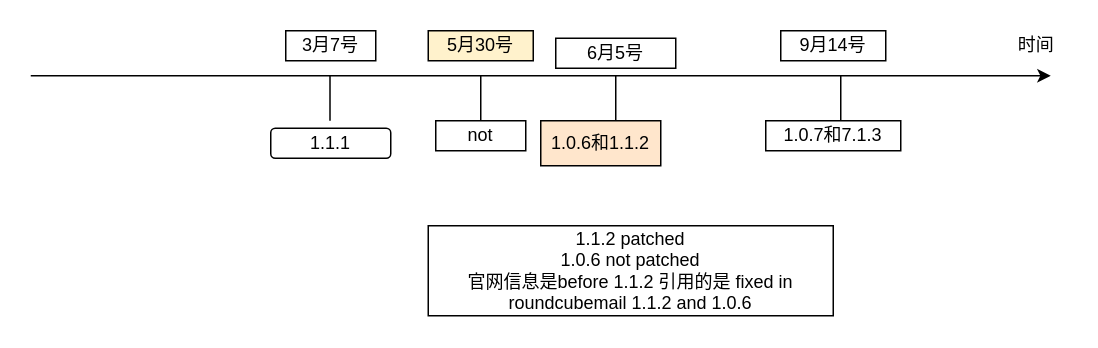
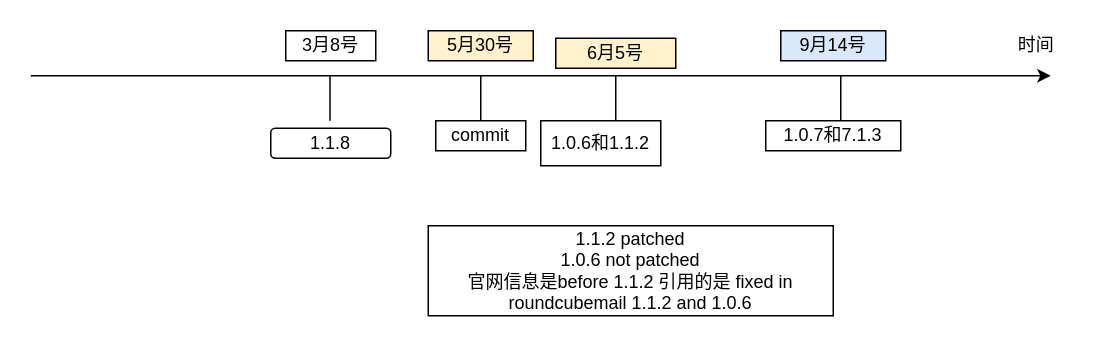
node "3月7号": label "3月7号" -> "3月8号"
node "9月14号": fillcolor #ffffff -> #dae8fc
node "6月5号": fillcolor #ffffff -> #fff2cc
node "not": label "not" -> "commit"
node "1.1.1": label "1.1.1" -> "1.1.8"
node "1.0.6和1.1.2": fillcolor #ffe6cc -> #ffffff
